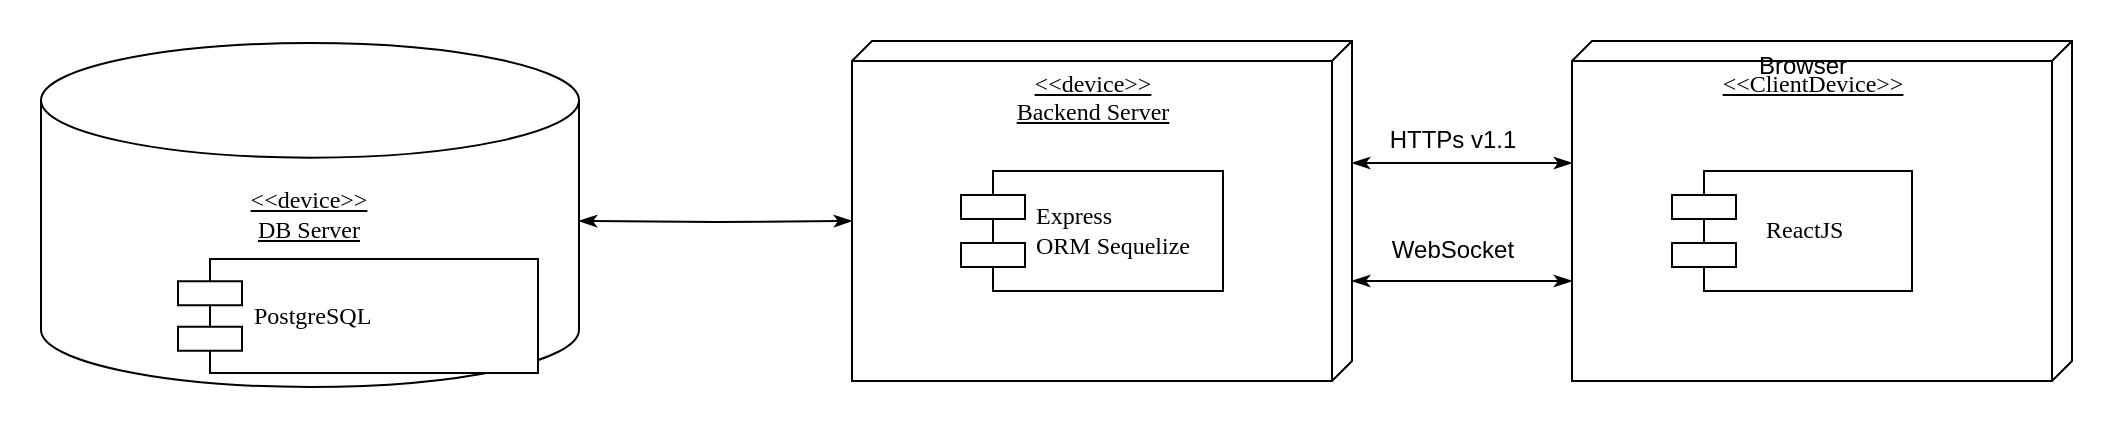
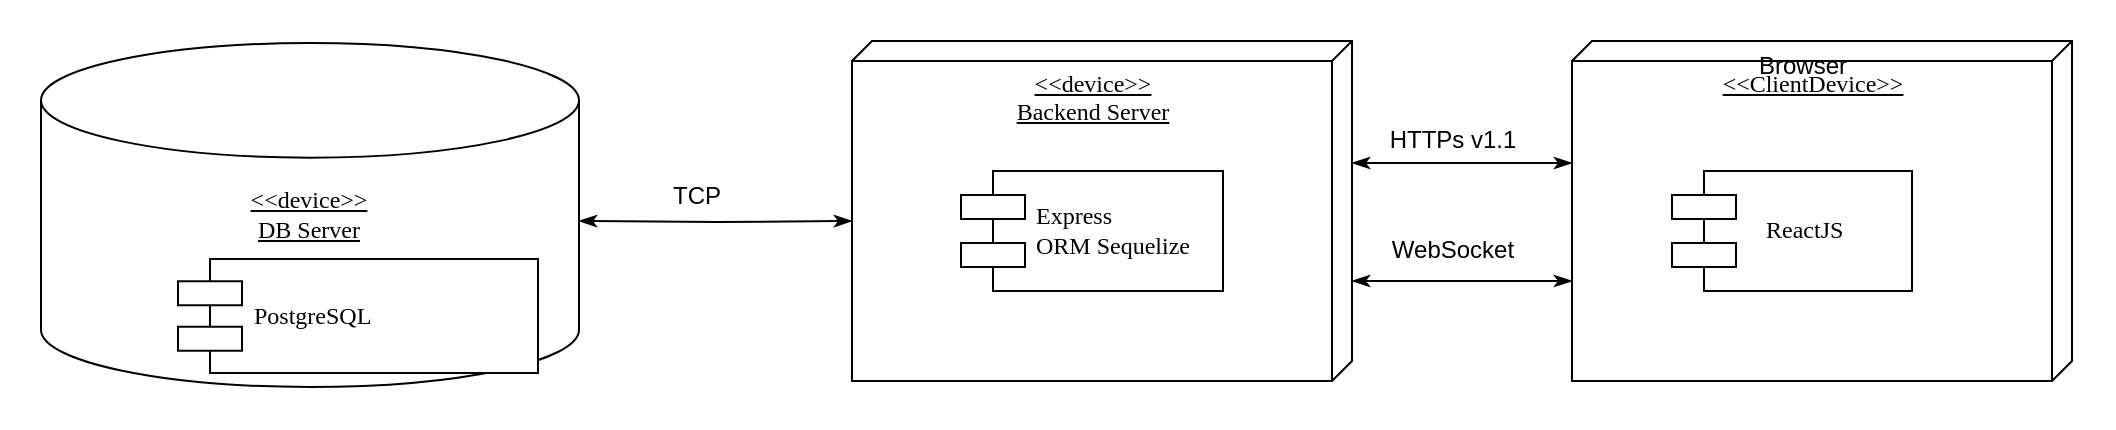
node "TCP": added
